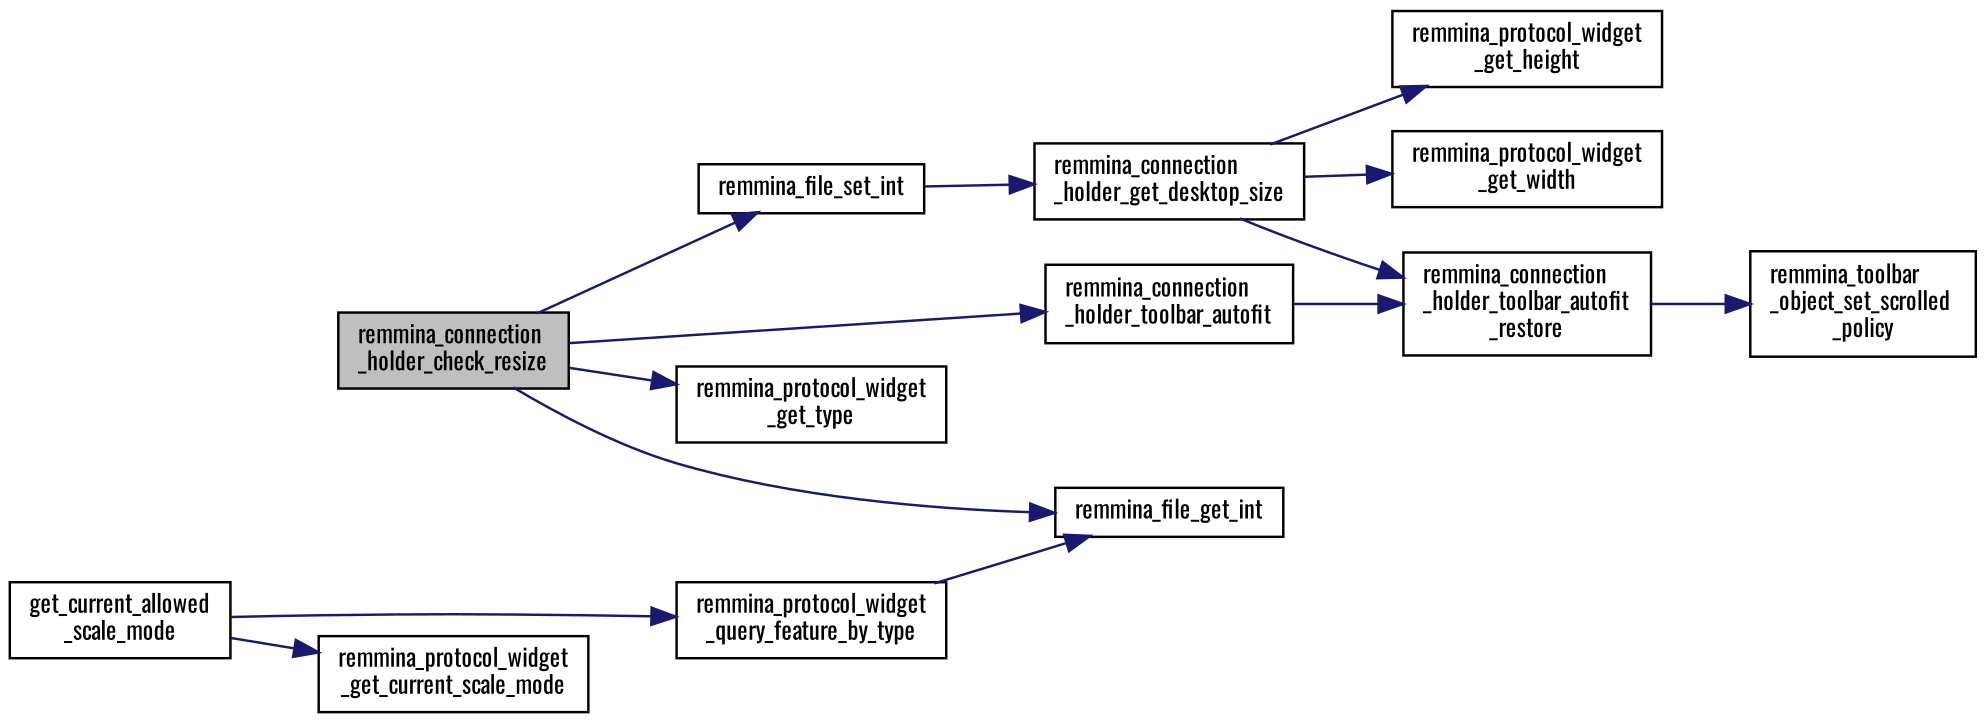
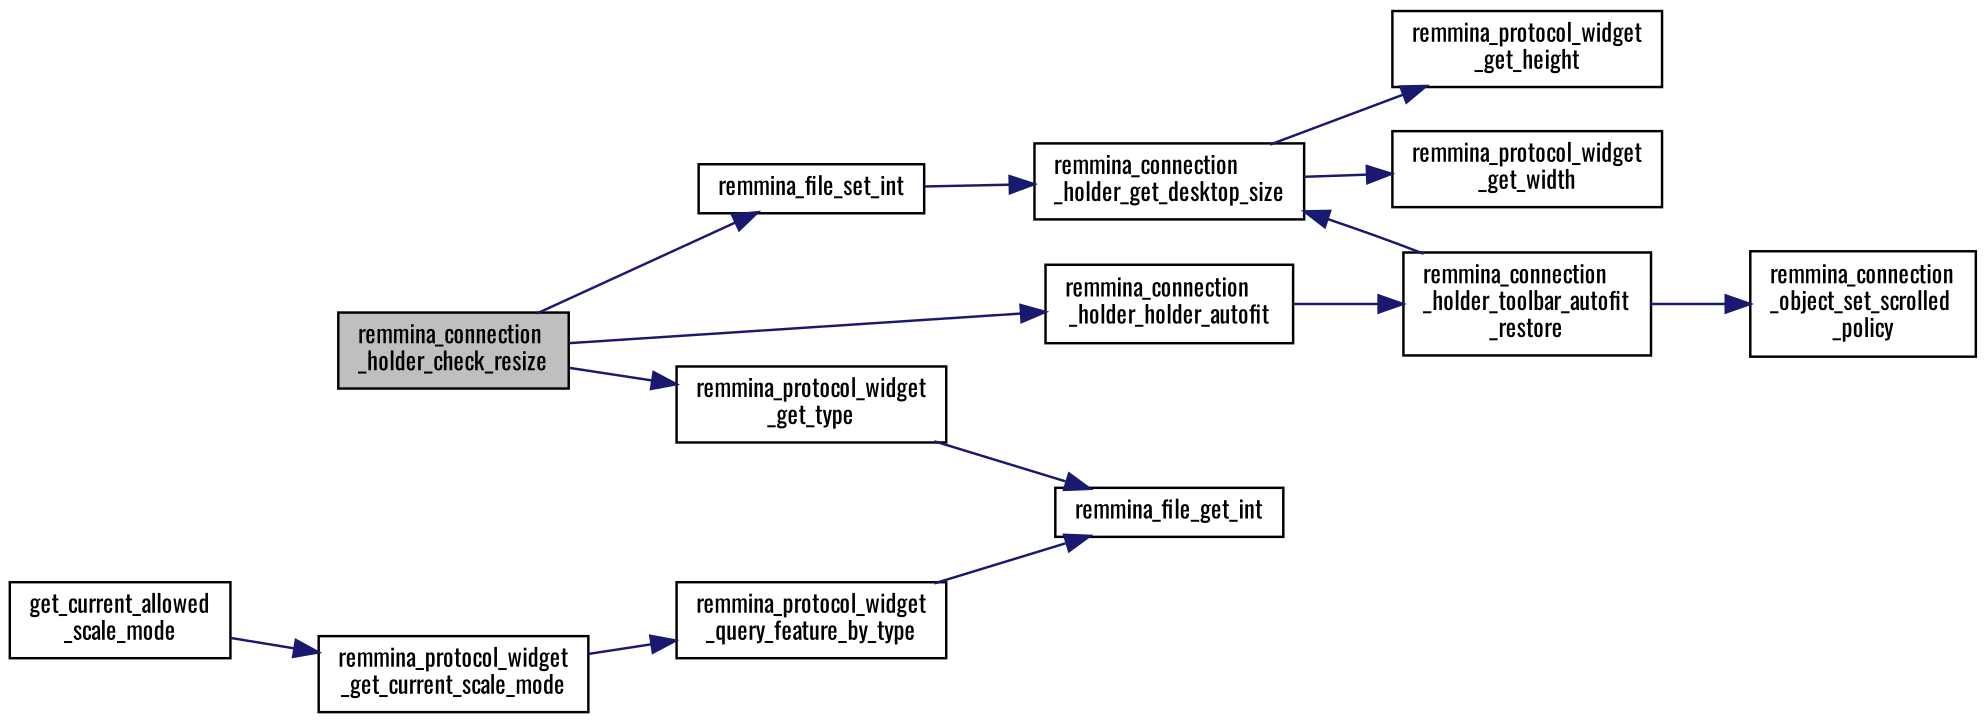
edge "remmina_connection _holder_get_desktop_size" -> "remmina_connection _holder_toolbar_autofit _restore": reversed
node "remmina_connection _holder_toolbar_autofit": label "remmina_connection _holder_toolbar_autofit" -> "remmina_connection _holder_holder_autofit"
node "remmina_toolbar _object_set_scrolled _policy": label "remmina_toolbar _object_set_scrolled _policy" -> "remmina_connection _object_set_scrolled _policy"
edge "remmina_connection _holder_check_resize" -> "remmina_file_get_int": now "remmina_protocol_widget _get_type" -> "remmina_file_get_int"
edge "get_current_allowed _scale_mode" -> "remmina_protocol_widget _query_feature_by_type": now "remmina_protocol_widget _get_current_scale_mode" -> "remmina_protocol_widget _query_feature_by_type"
